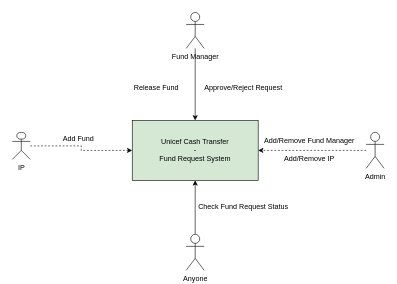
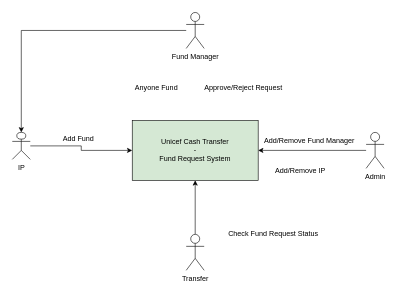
node "Release Fund": label "Release Fund" -> "Anyone Fund"
edge "Fund Manager" -> "Unicef Cash Transfer - Fund Request System": now "Fund Manager" -> "IP"
edge "IP" -> "Unicef Cash Transfer - Fund Request System": style dashed -> solid
edge "Admin" -> "Unicef Cash Transfer - Fund Request System": style dashed -> solid
node "Add/Remove IP": moved (309, 159) -> (300, 171)
node "Check Fund Request Status": moved (243, 207) -> (273, 234)
node "Anyone": label "Anyone" -> "Transfer"
